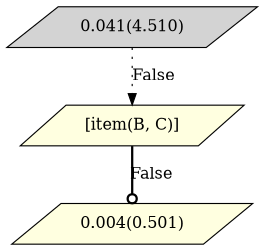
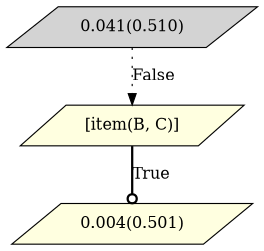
node "0.041(4.510)": label "0.041(4.510)" -> "0.041(0.510)"
edge "[item(B, C)]" -> "0.004(0.501)": label "False" -> "True"
